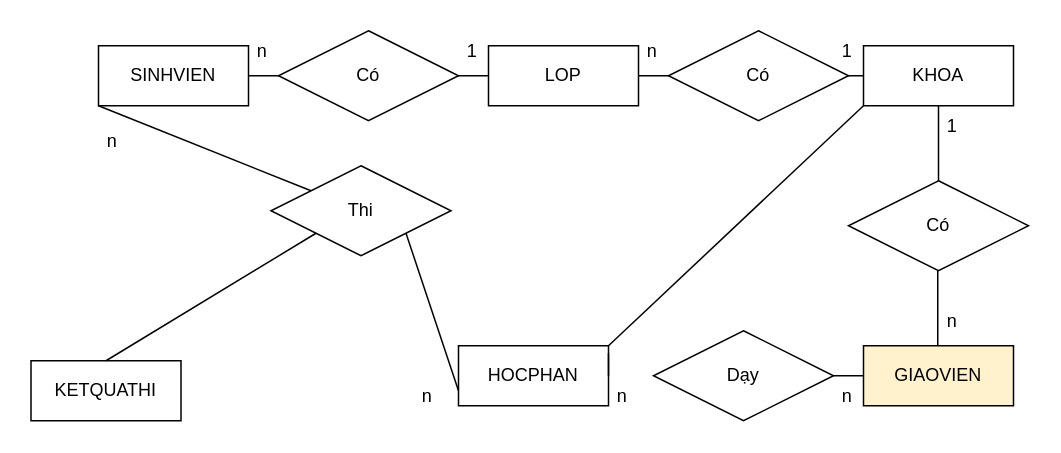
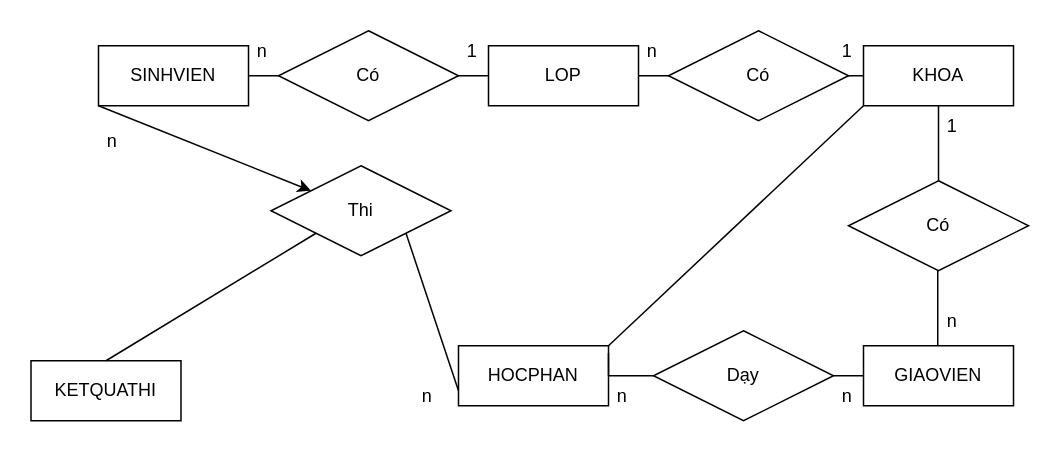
edge "SINHVIEN" -- "Thi": arrowhead none -> classic
edge "HOCPHAN" -- "Dạy": added
node "GIAOVIEN": fillcolor #fff2cc -> #ffffff
